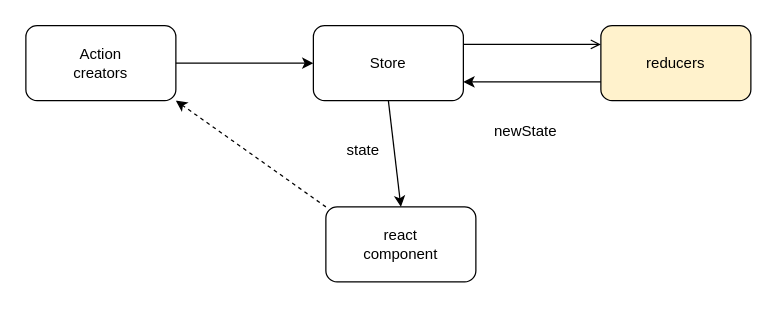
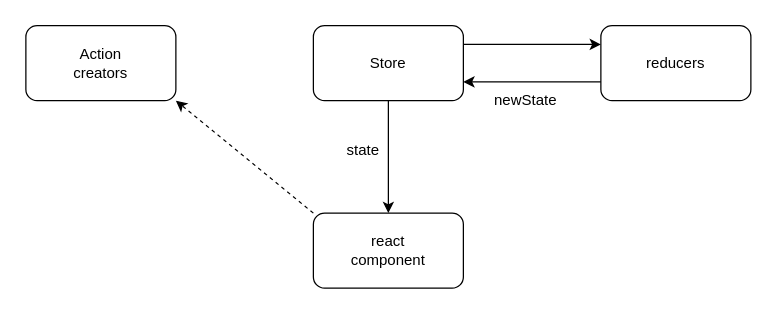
edge "Store" -> "reducers": arrowhead open -> classic
edge "Action creators" -> "Store": removed
node "reducers": fillcolor #fff2cc -> #ffffff
node "newState": moved (526, 132) -> (526, 101)
node "react component": moved (401, 244) -> (388, 251)
